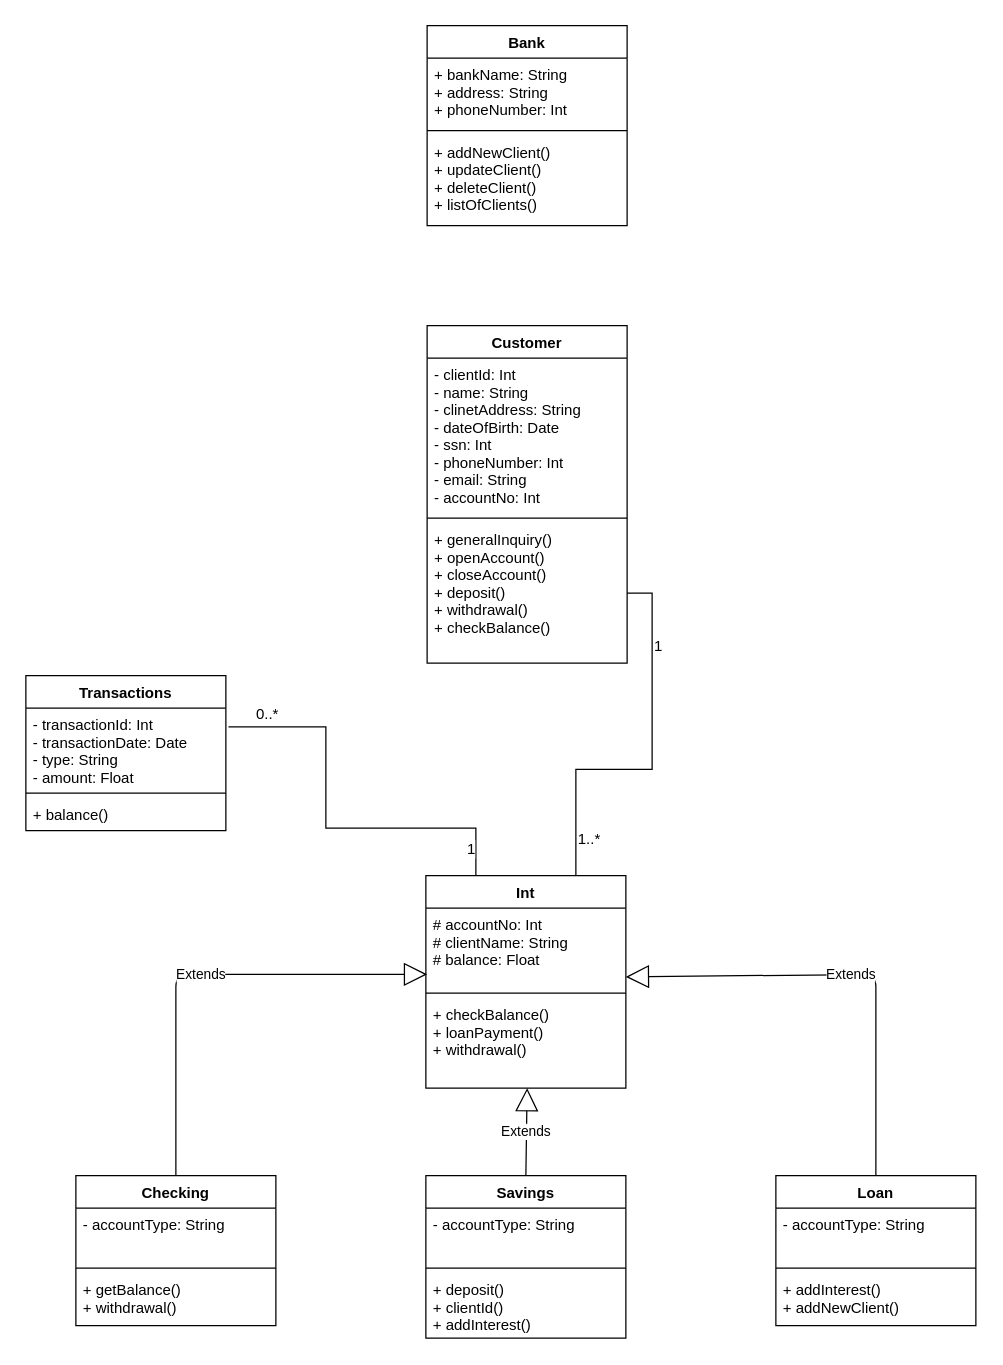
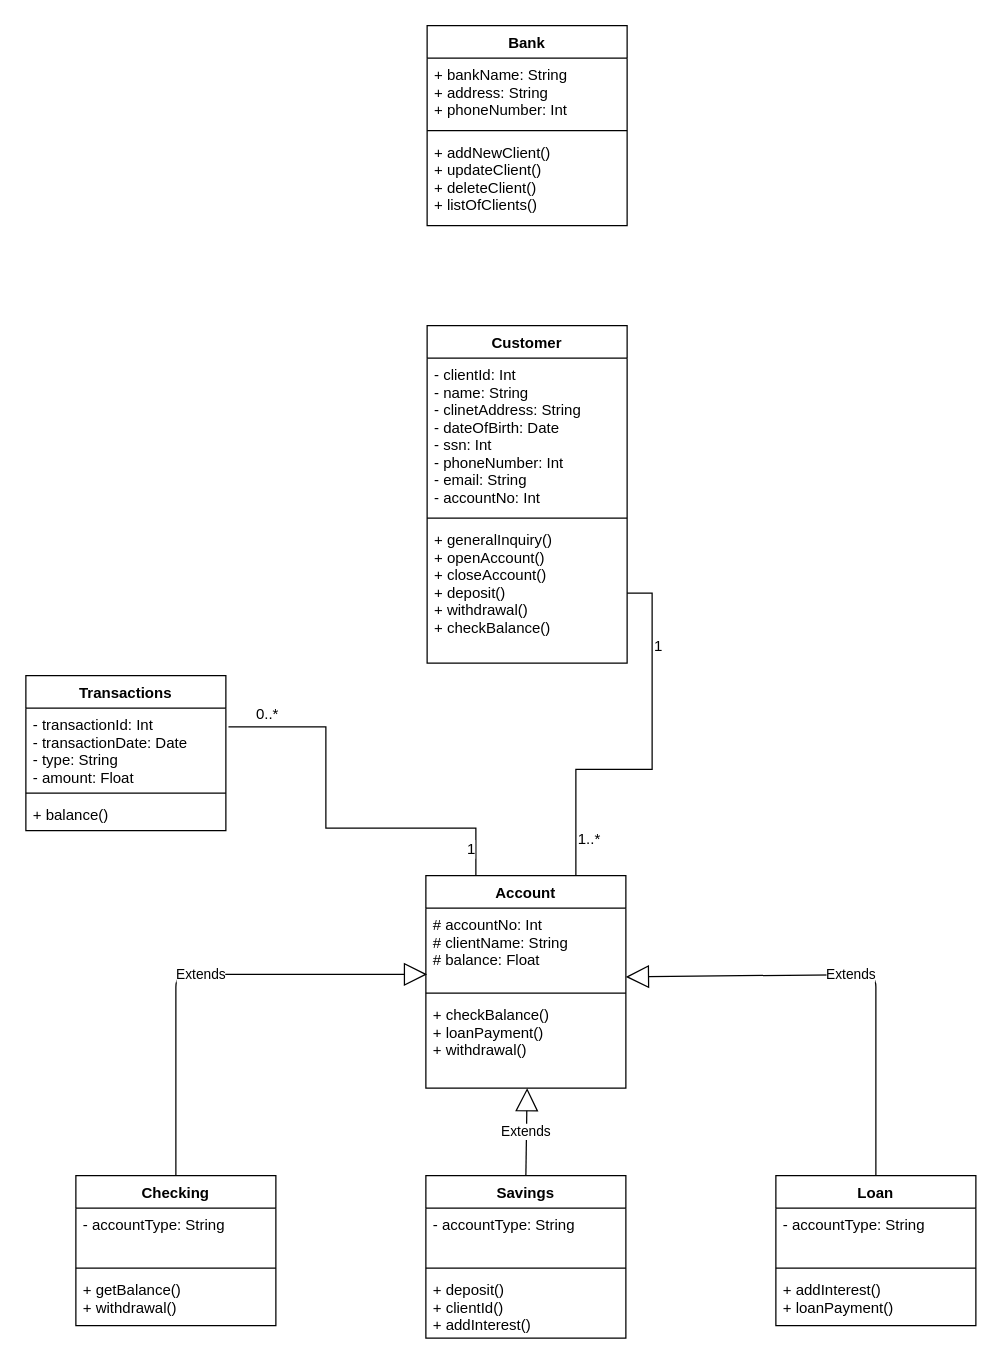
node "Int": label "Int" -> "Account"
node "+ addInterest() + addNewClient()": label "+ addInterest() + addNewClient()" -> "+ addInterest() + loanPayment()"
